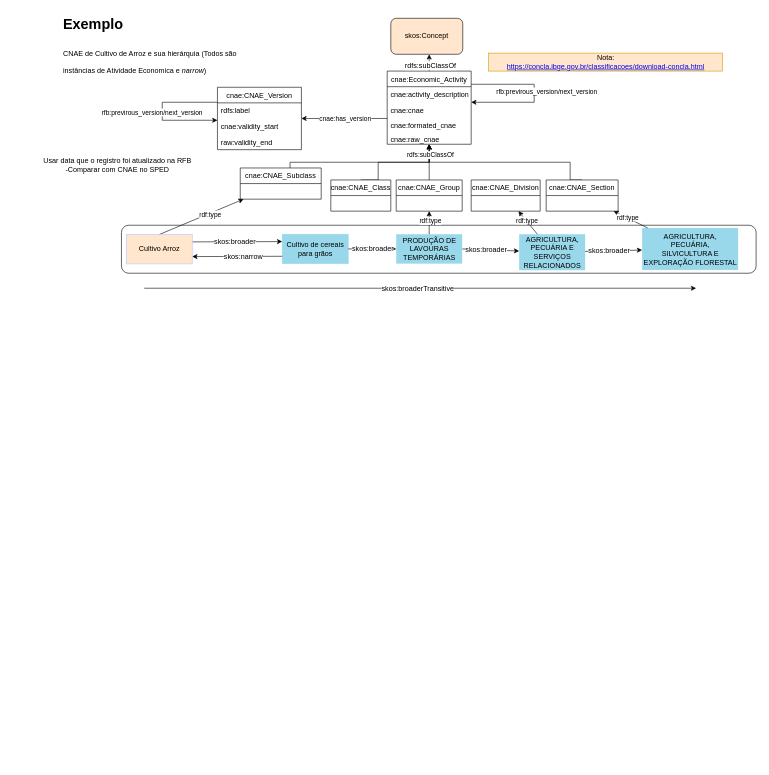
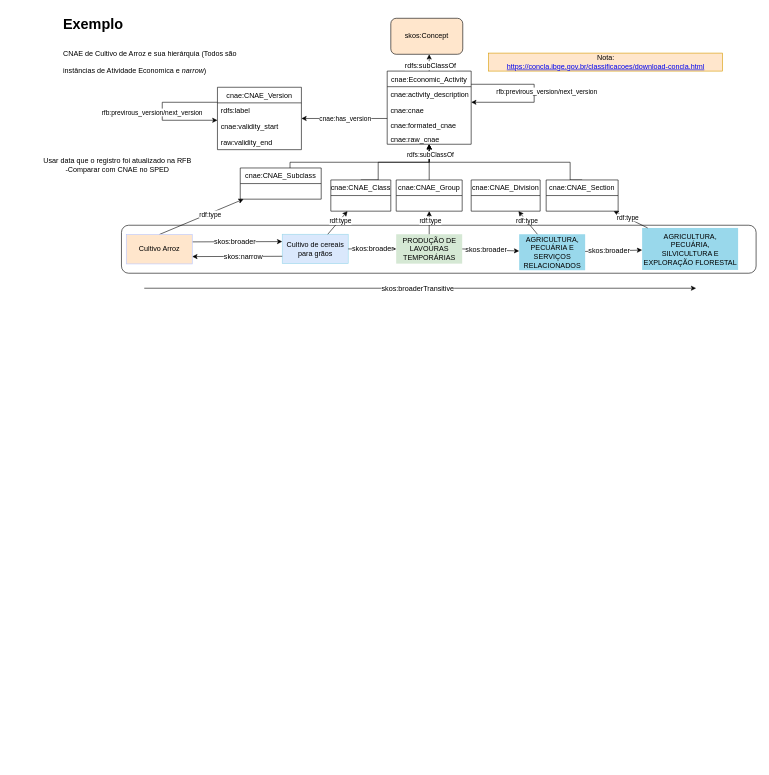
edge "Cultivo de cereais para grãos" -> "cnae:CNAE_Class": added, label "rdf:type"
node "Cultivo de cereais para grãos": fillcolor #99d8eb -> #dae8fc
node "PRODUÇÃO DE LAVOURAS TEMPORÁRIAS": fillcolor #99d8eb -> #d5e8d4
